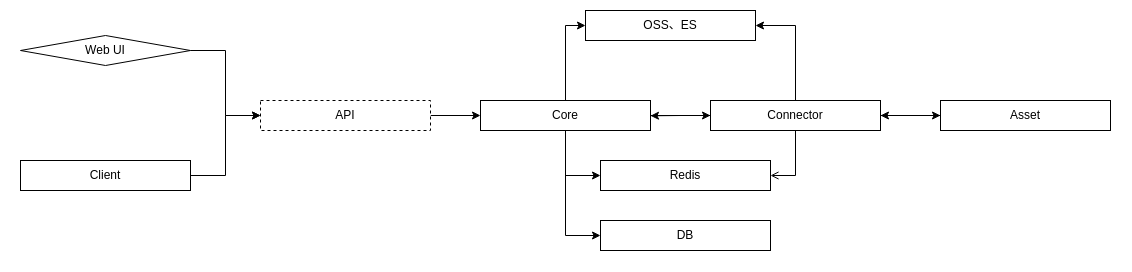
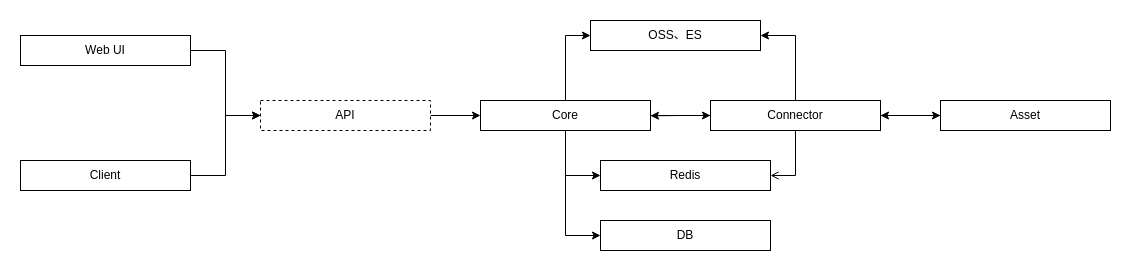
node "OSS、ES": moved (671, 26) -> (676, 36)
node "Web UI": shape diamond -> rectangle
